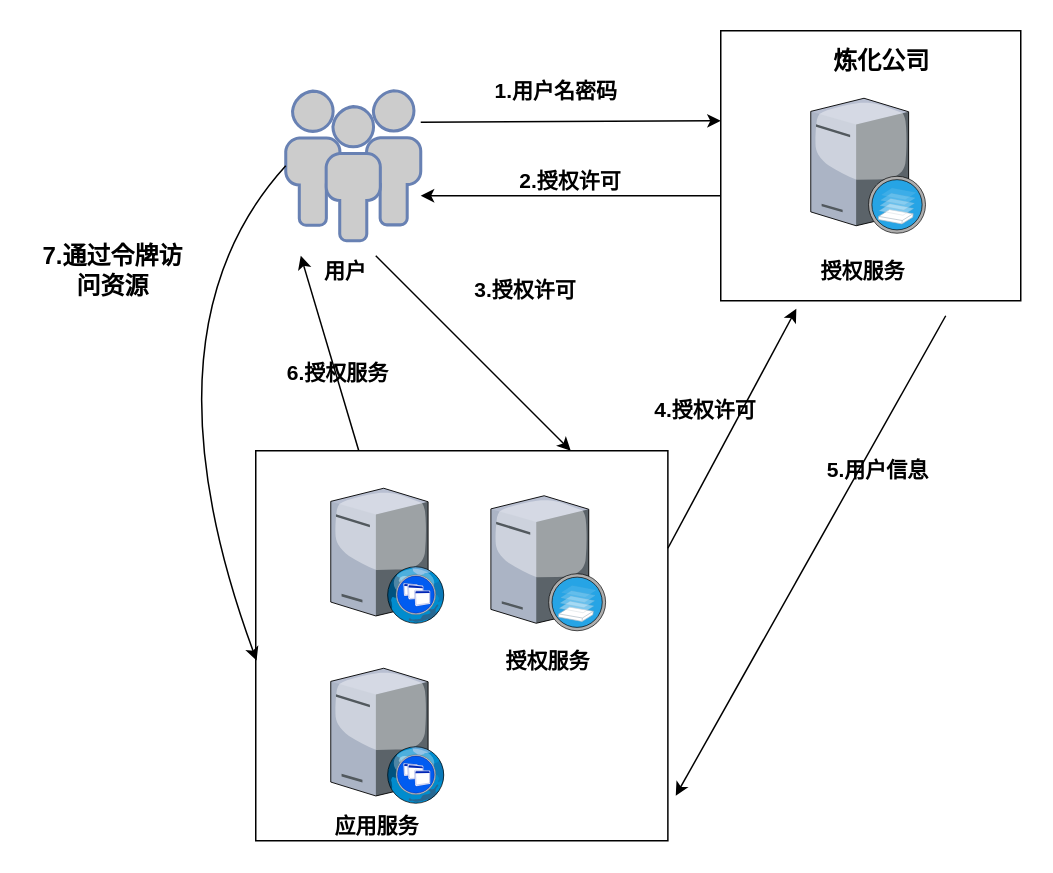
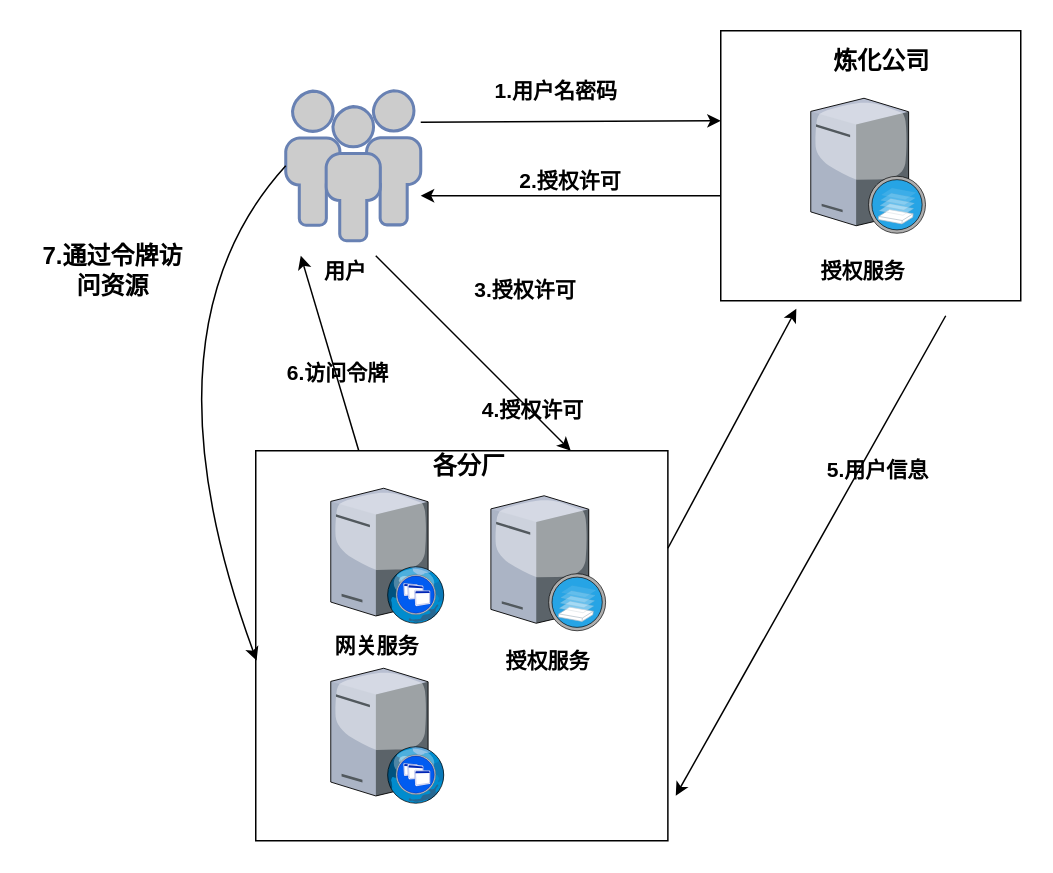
node "6.授权服务": label "6.授权服务" -> "6.访问令牌"
node "4.授权许可": moved (706, 410) -> (533, 410)
node "各分厂": added
node "网关服务": added
node "应用服务": removed
